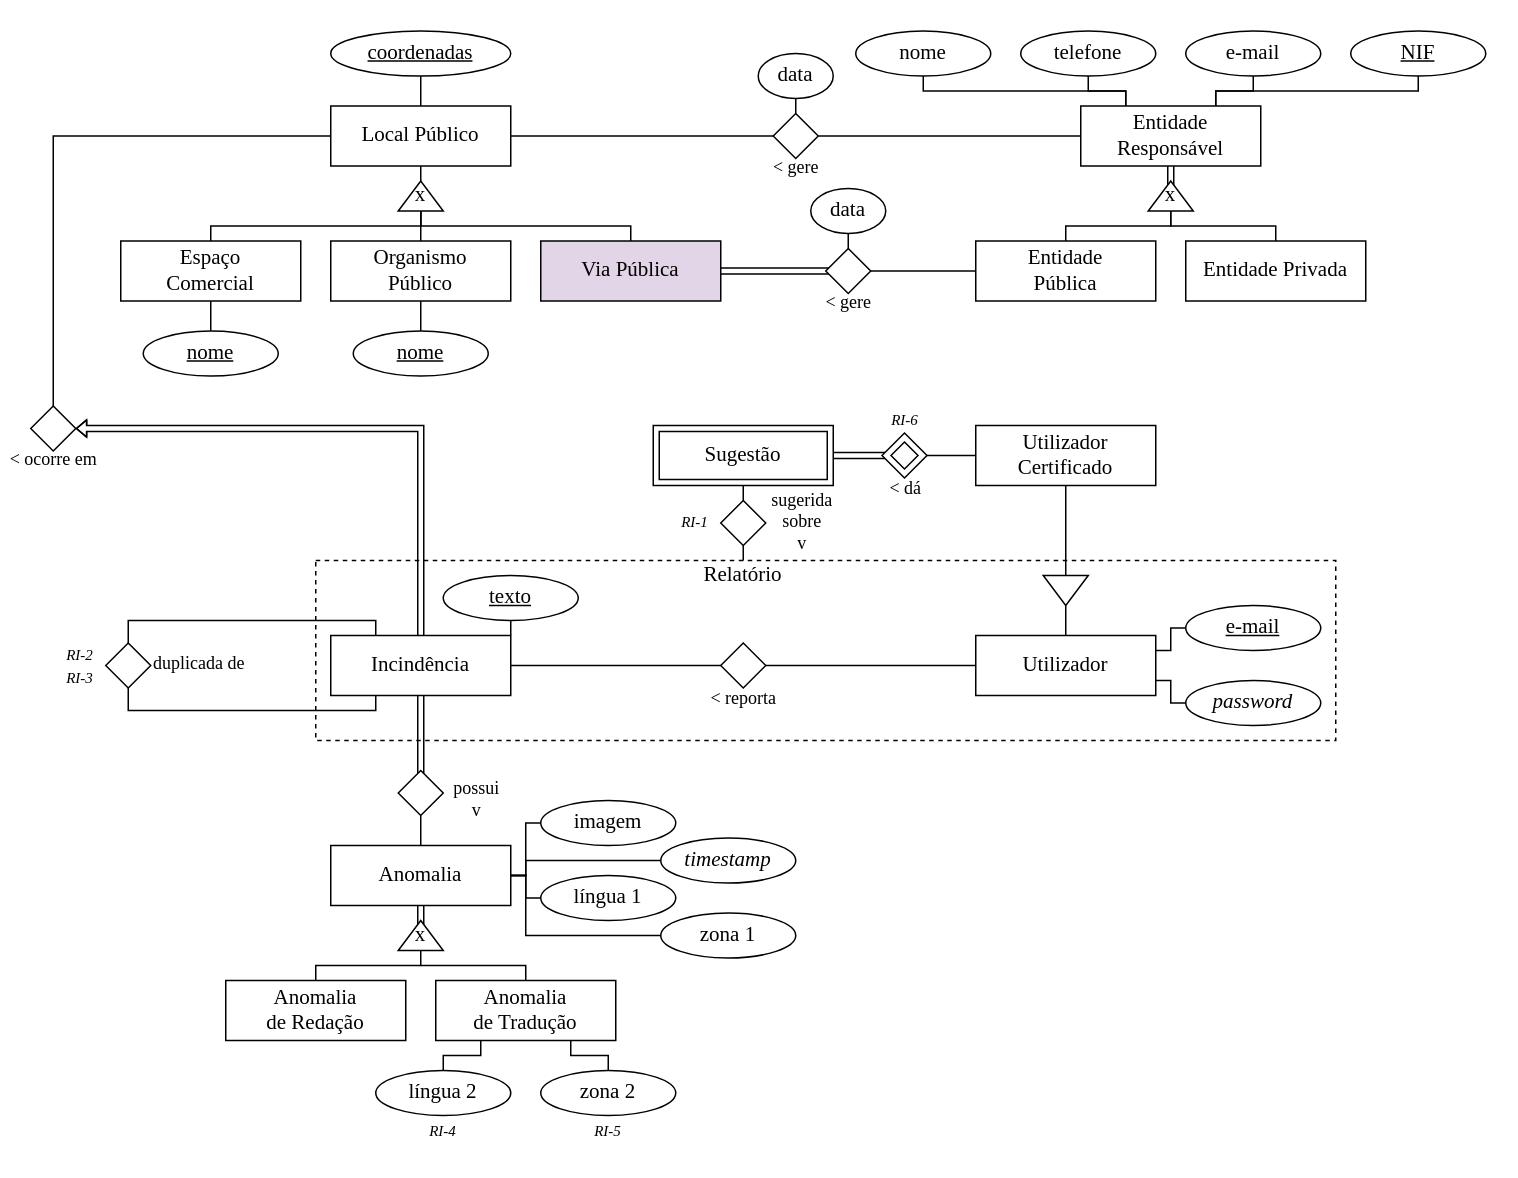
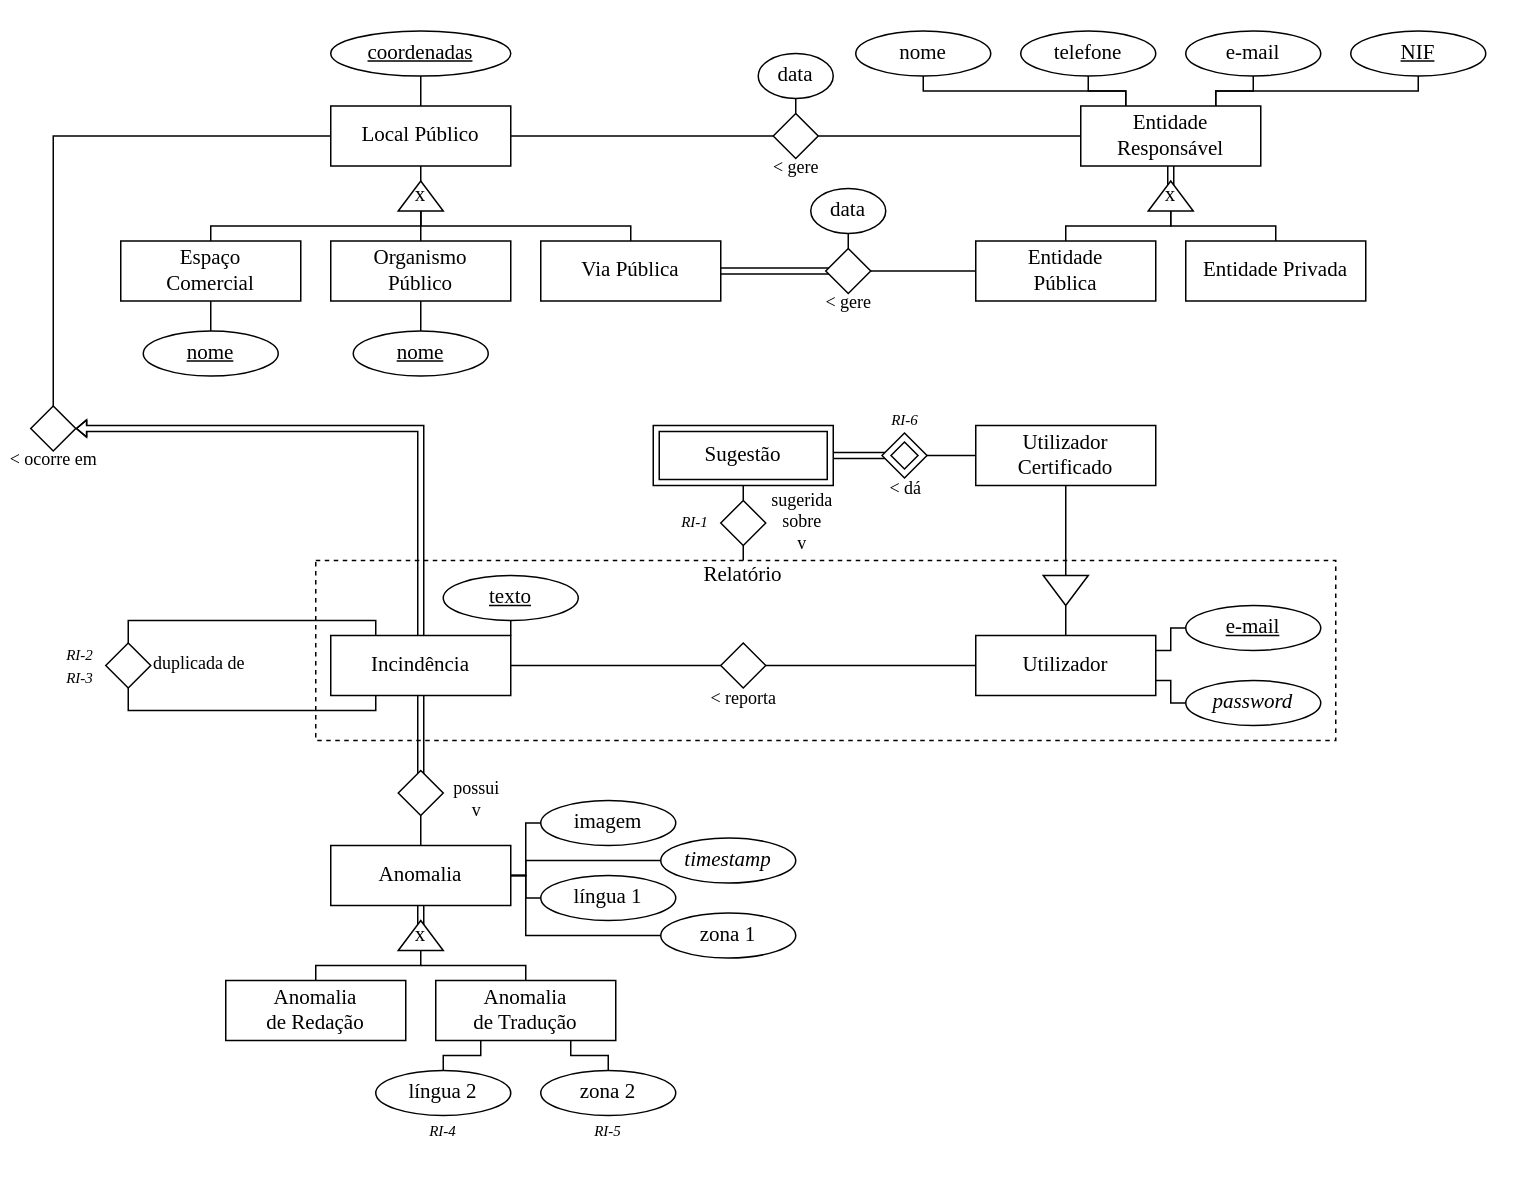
node "Via Pública": fillcolor #e1d5e7 -> #ffffff
